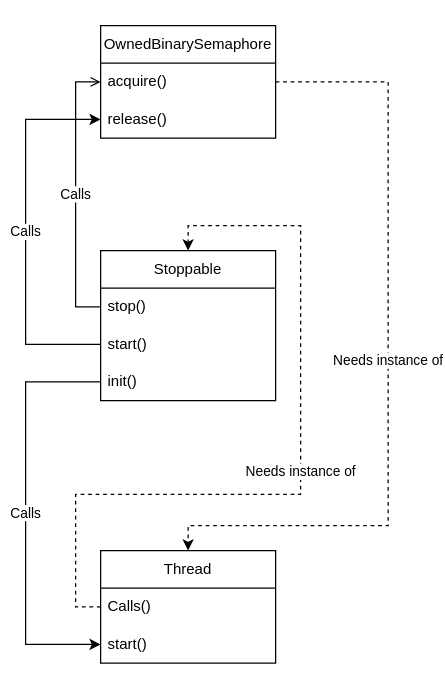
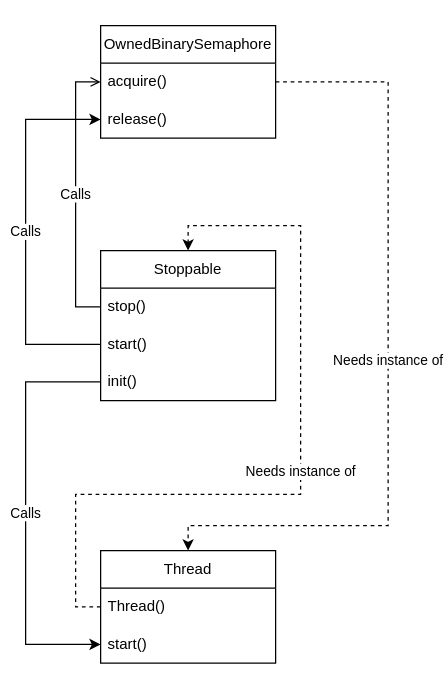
node "Calls()": label "Calls()" -> "Thread()"
